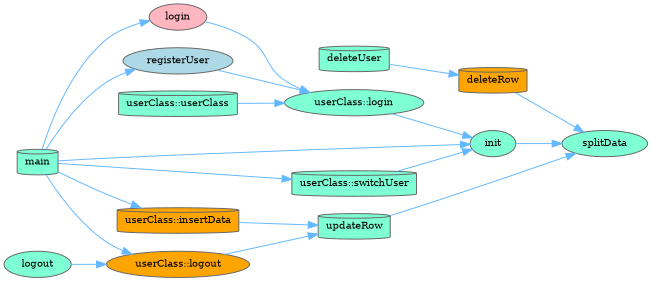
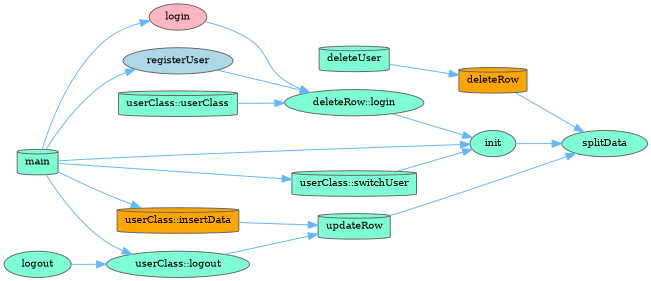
node "userClass::login": label "userClass::login" -> "deleteRow::login"
node "userClass::logout": fillcolor orange -> aquamarine
